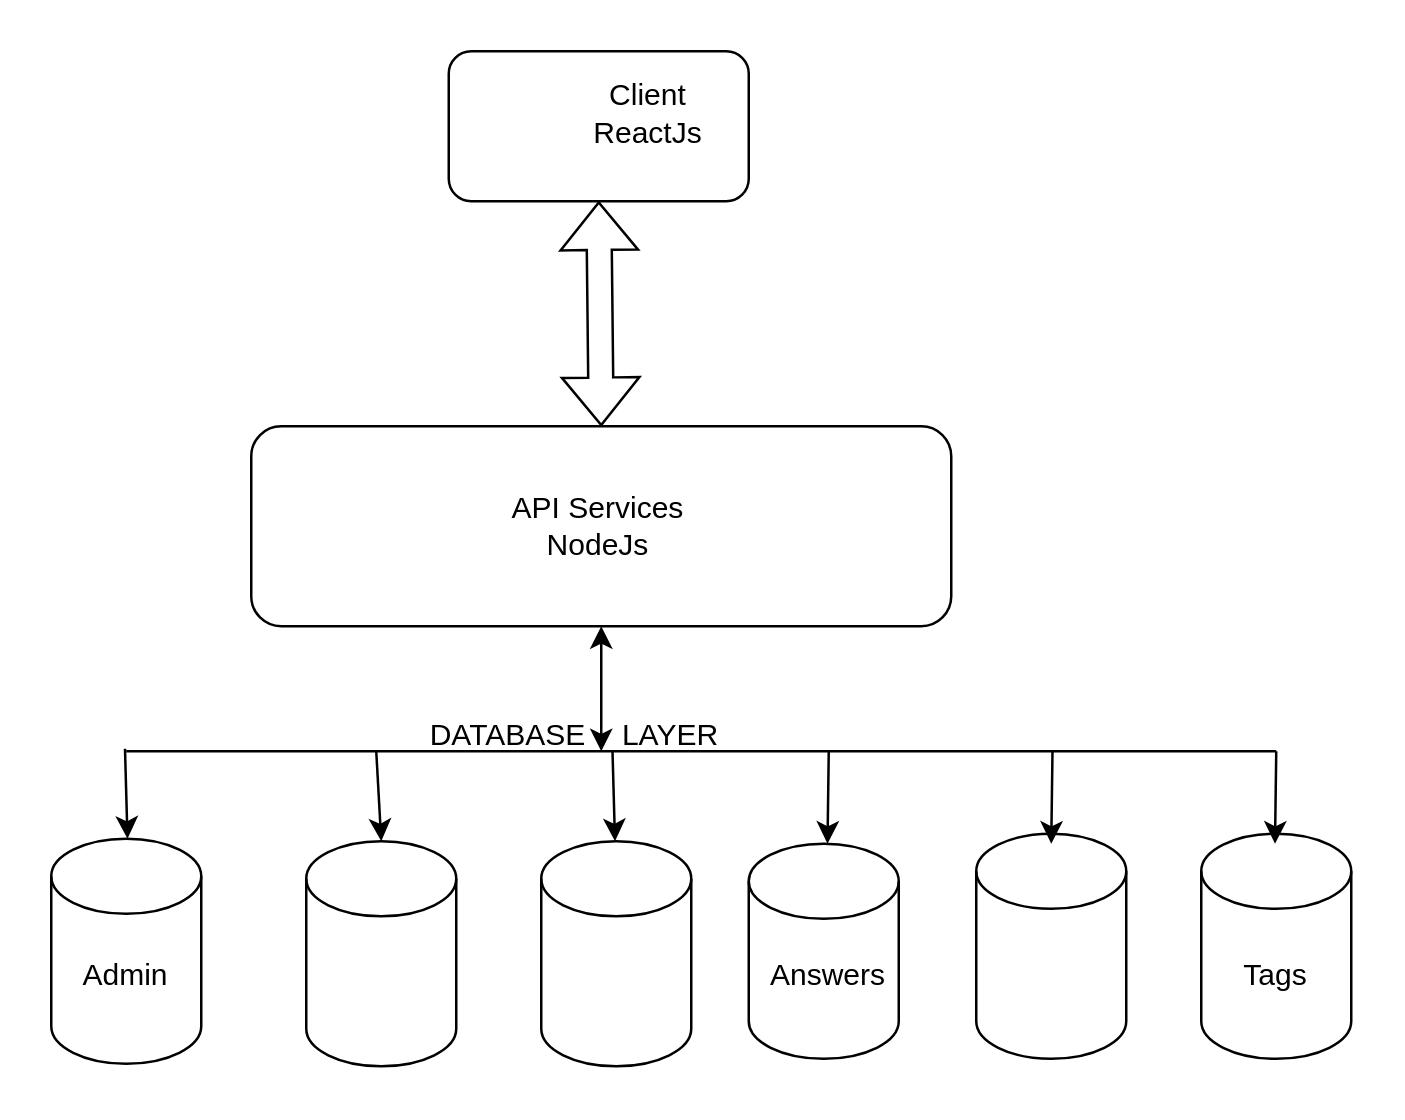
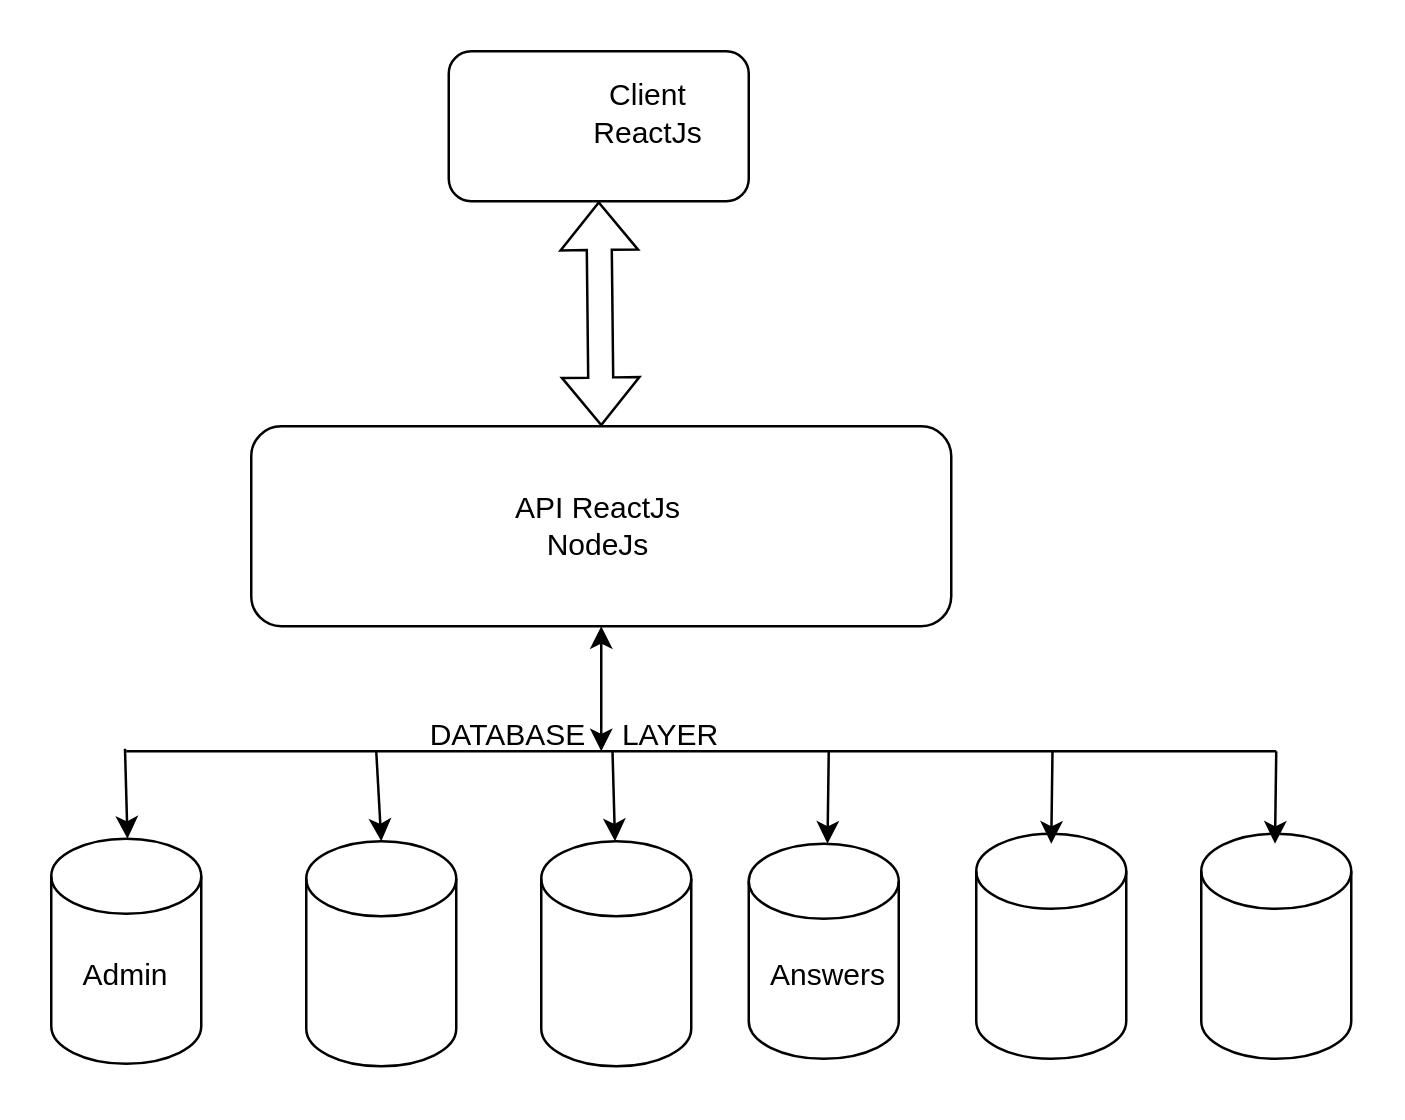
node "API Services NodeJs": label "API Services NodeJs" -> "API ReactJs NodeJs"
node "Tags": removed
